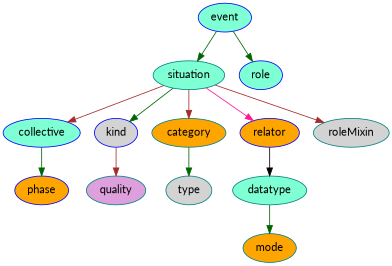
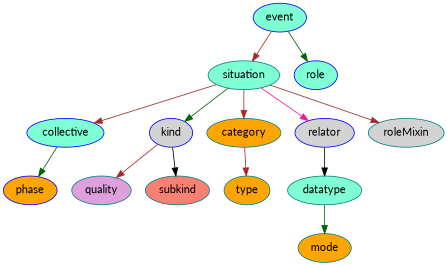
edge "event" -> "situation": color darkgreen -> brown
node "relator": fillcolor orange -> lightgrey
edge "category" -> "type": color darkgreen -> brown
node "subkind": added
node "type": fillcolor lightgrey -> orange
